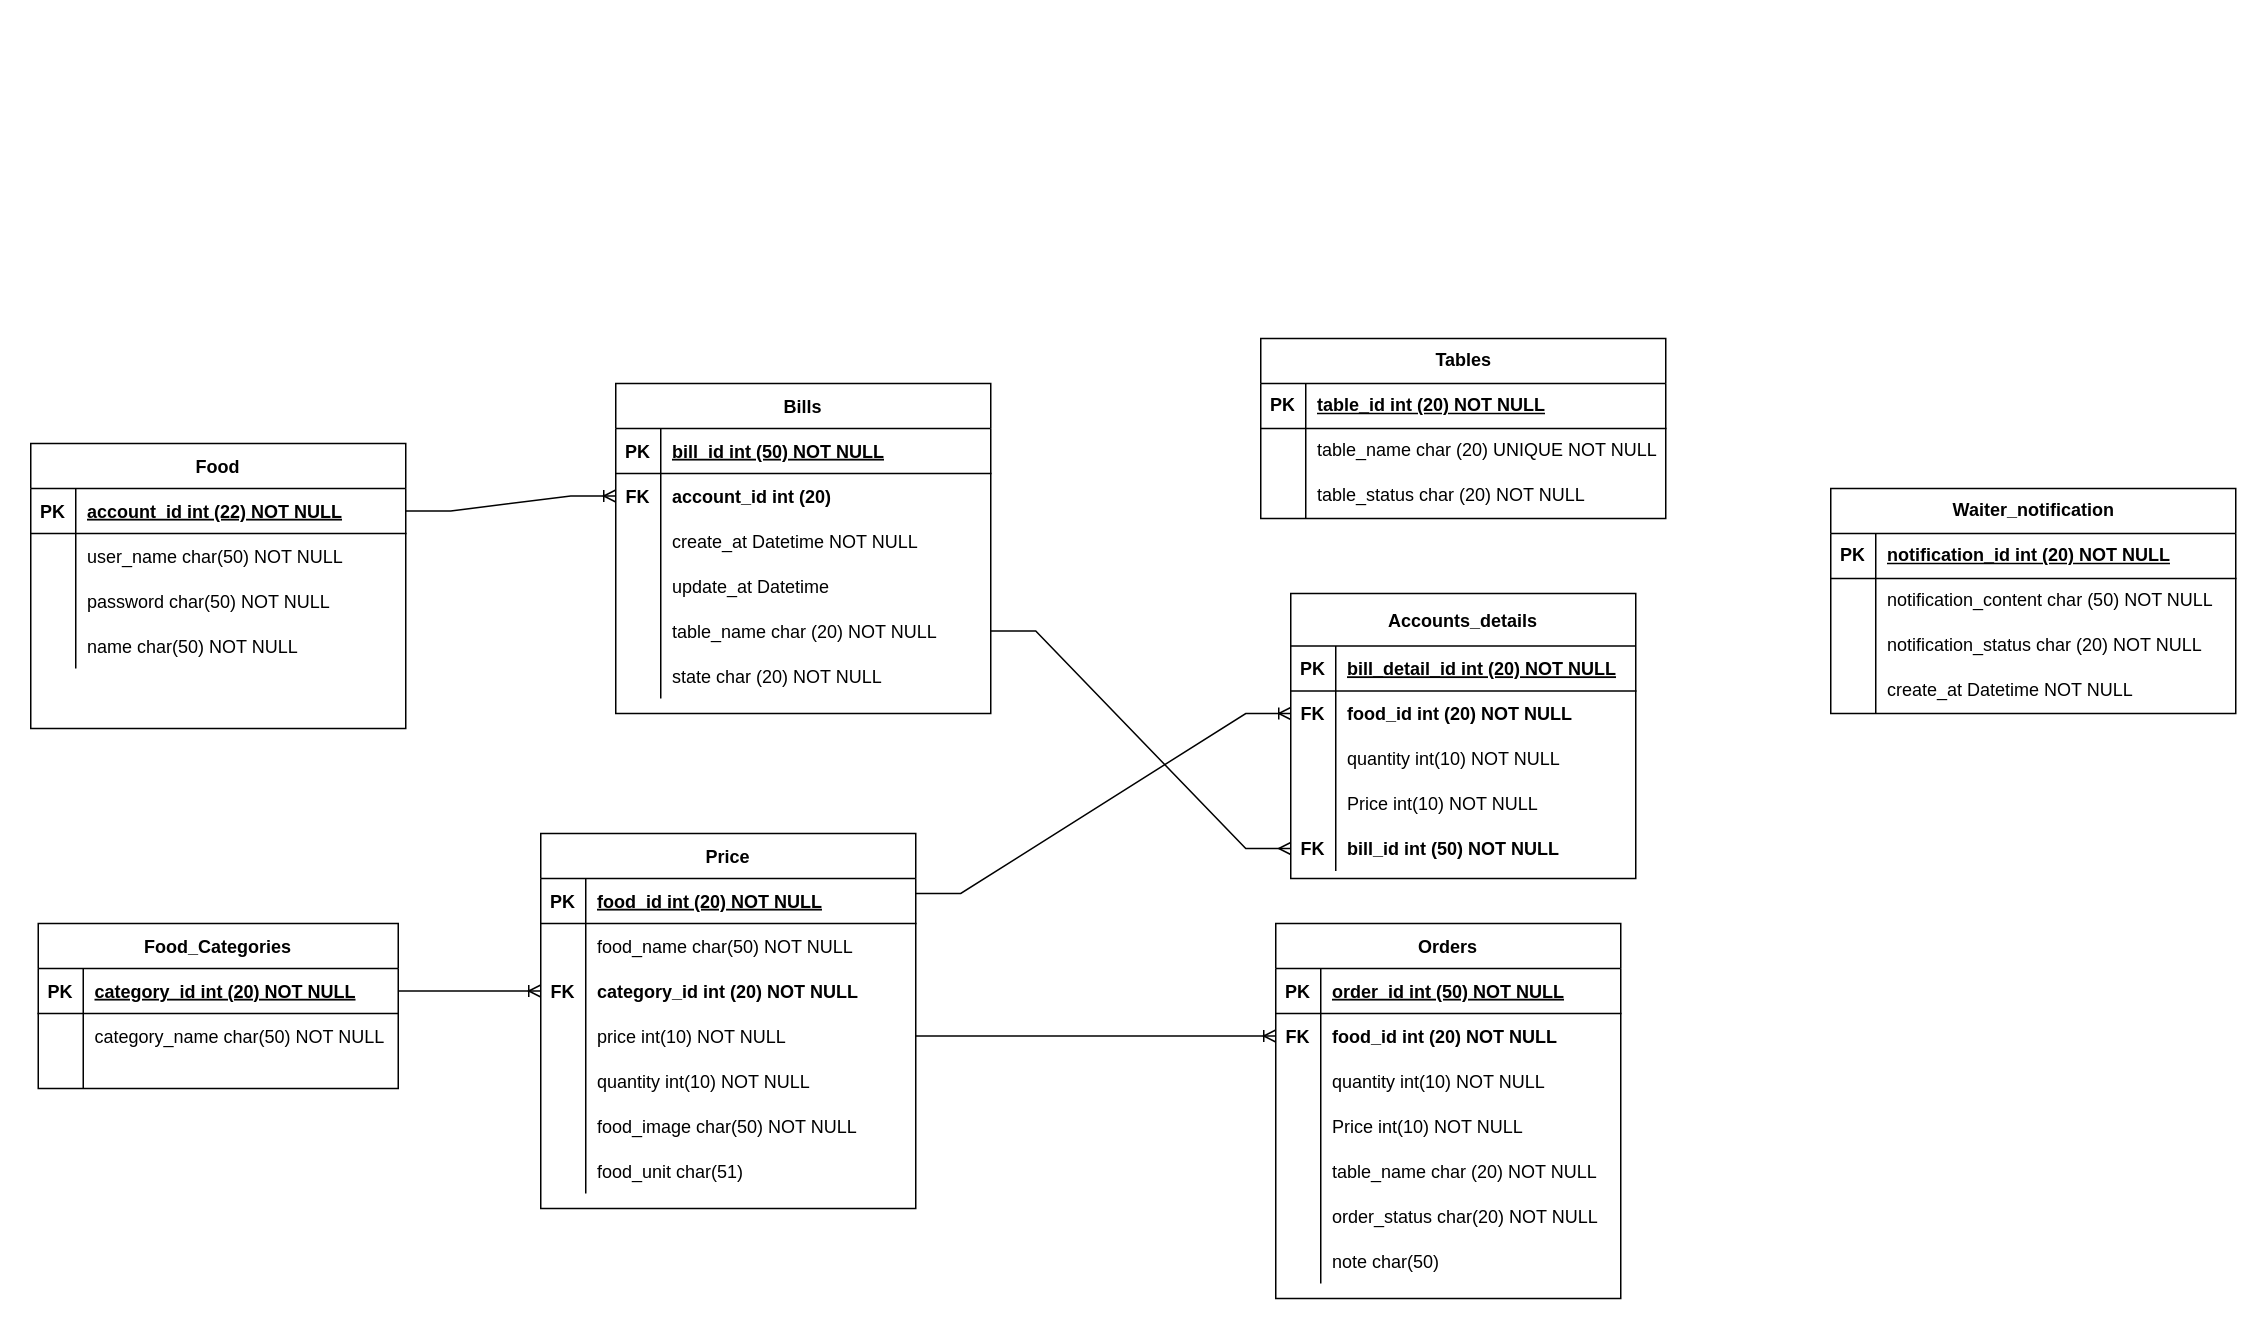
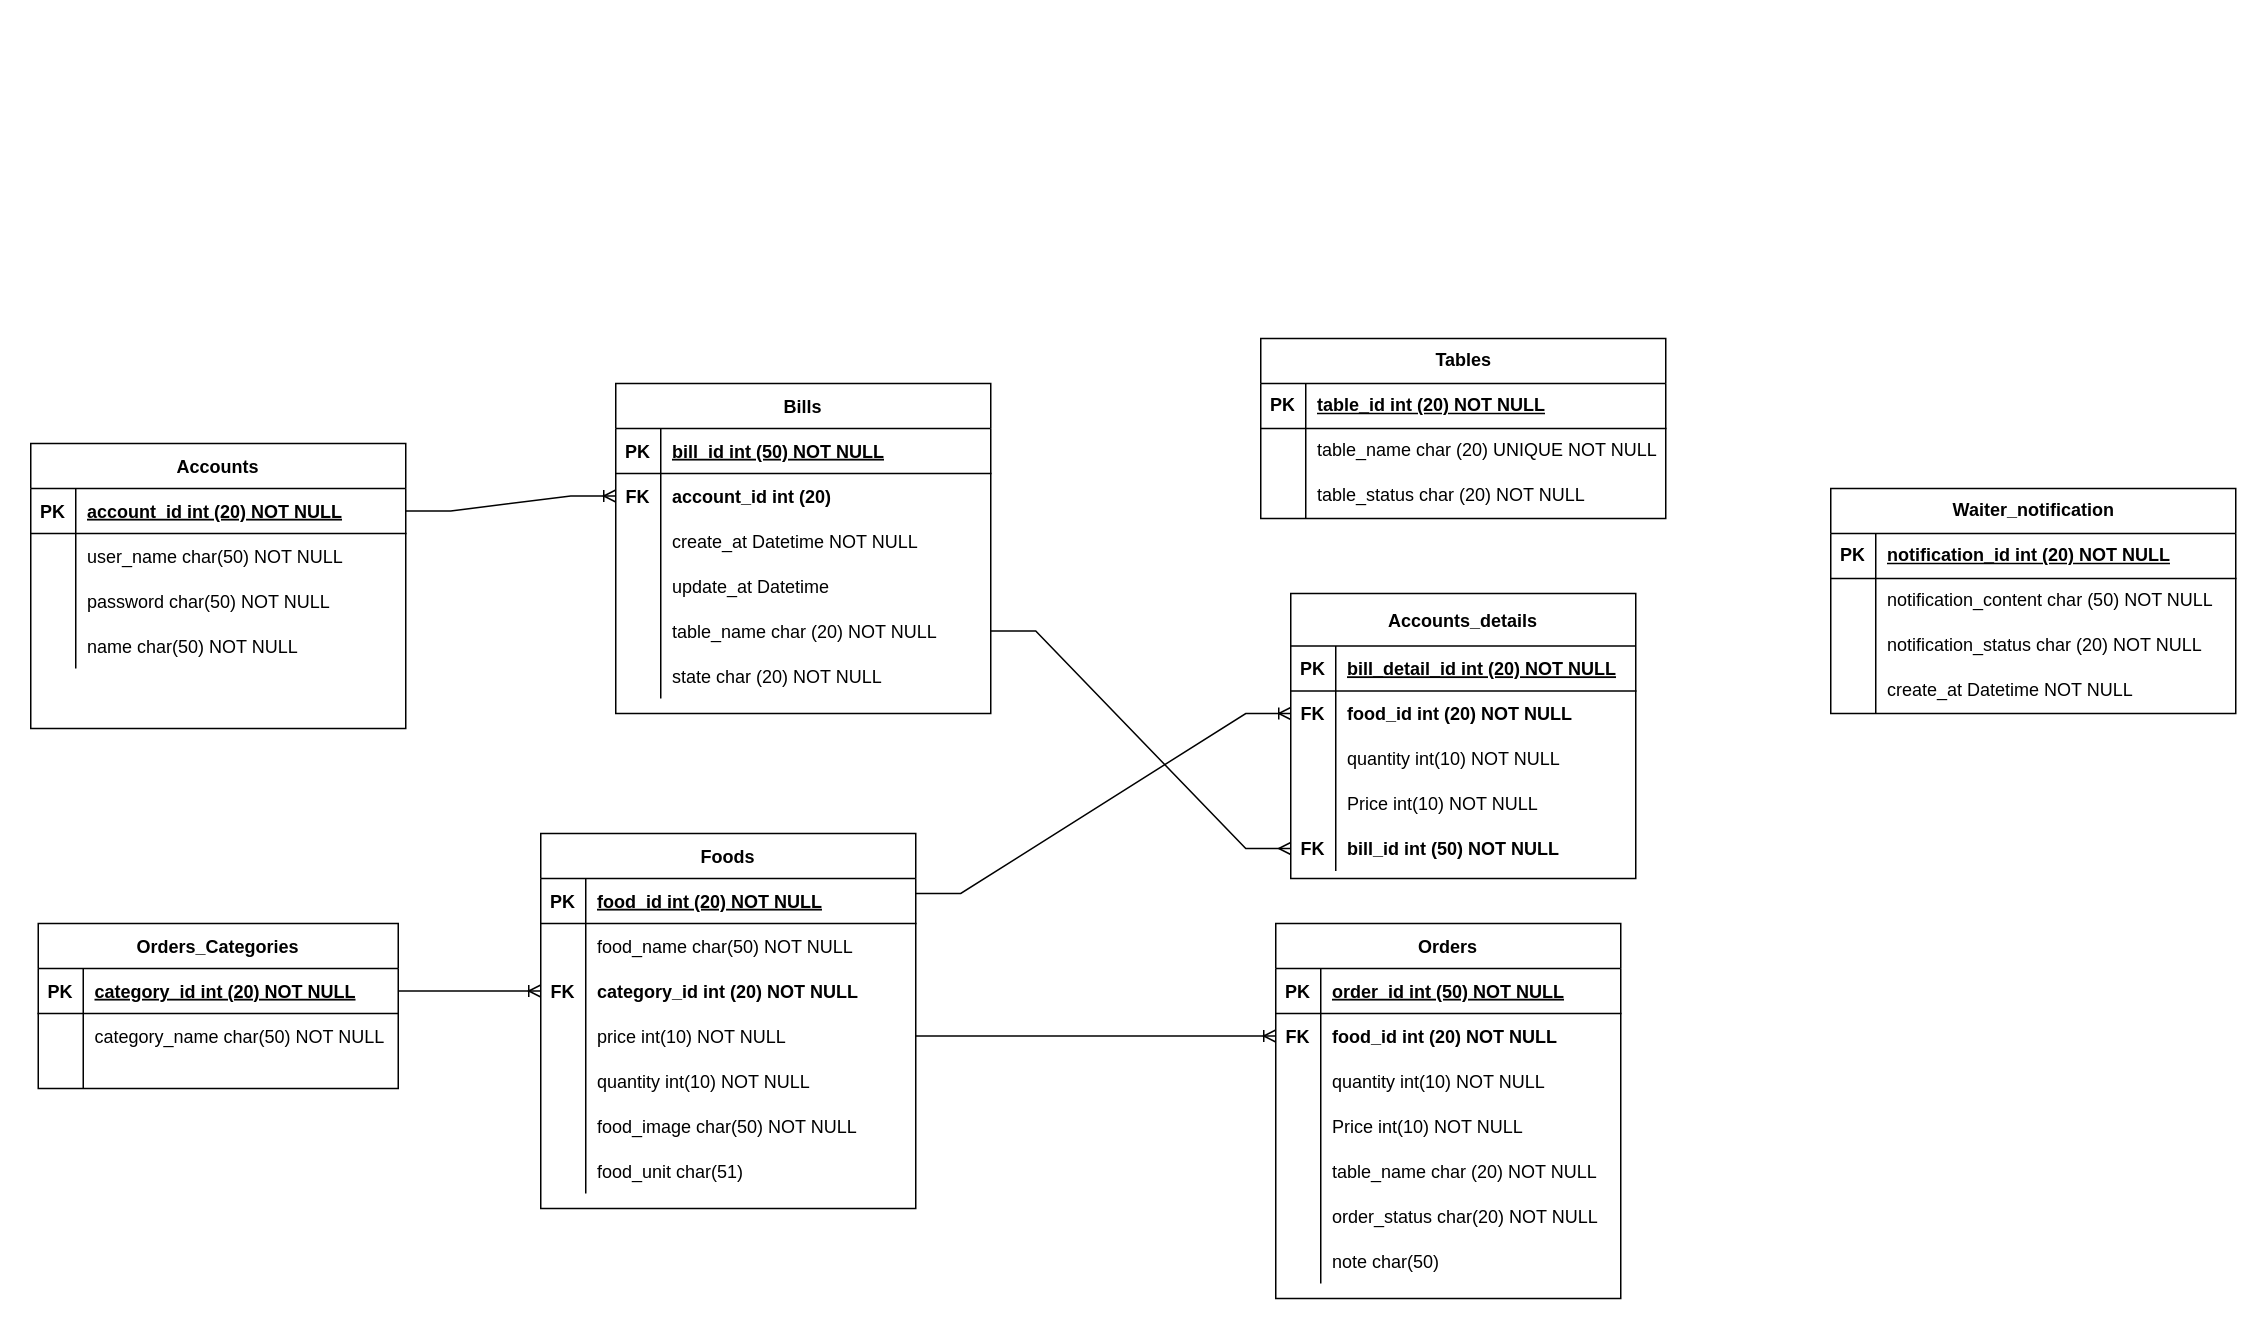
node "Food": label "Food" -> "Accounts"
node "account_id int (22) NOT NULL": label "account_id int (22) NOT NULL" -> "account_id int (20) NOT NULL"
node "Price": label "Price" -> "Foods"
node "Food_Categories": label "Food_Categories" -> "Orders_Categories"
